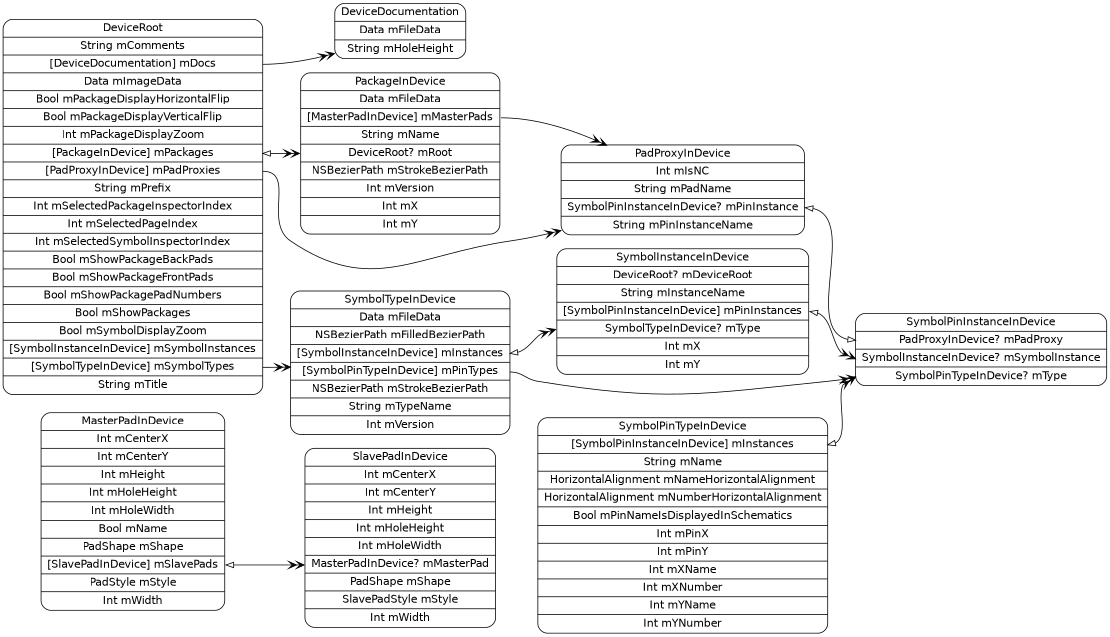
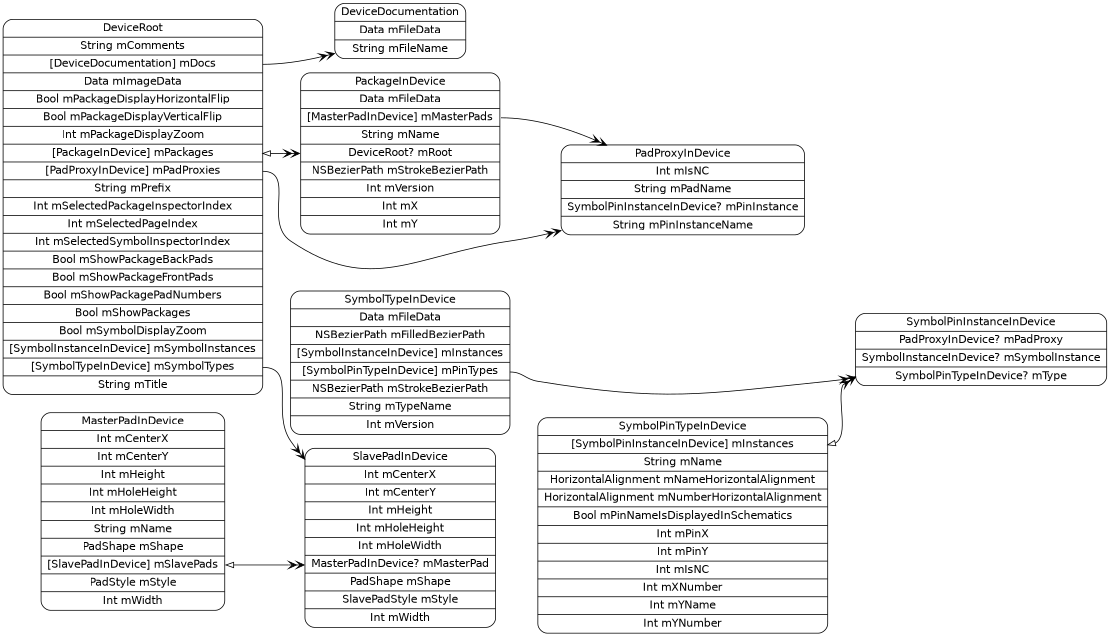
node "DeviceDocumentation": text "String mHoleHeight" -> "String mFileName"
edge "PadProxyInDevice" -- "SymbolPinInstanceInDevice": removed
node "SymbolInstanceInDevice": removed
edge "DeviceRoot" -- "SymbolTypeInDevice": now "DeviceRoot" -- "SlavePadInDevice"
node "MasterPadInDevice": text "Bool mName" -> "String mName"
node "SymbolPinTypeInDevice": text "Int mXName" -> "Int mIsNC"
